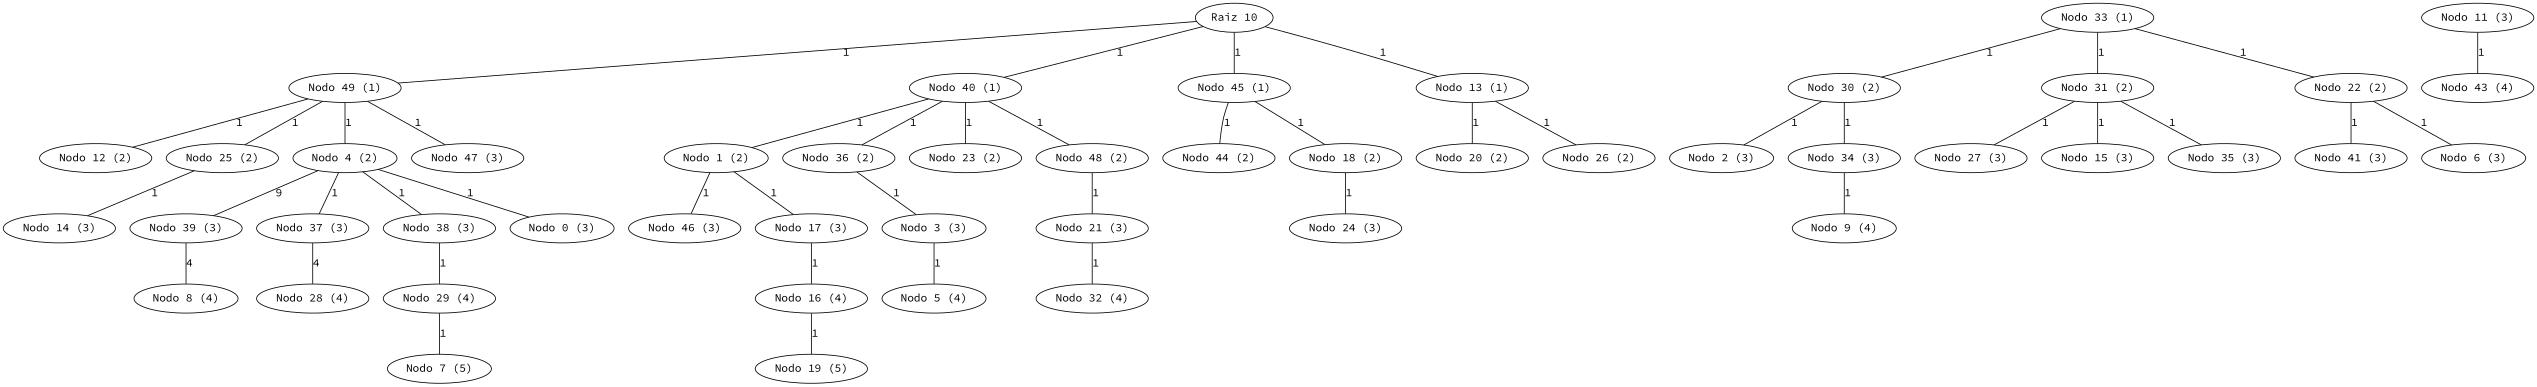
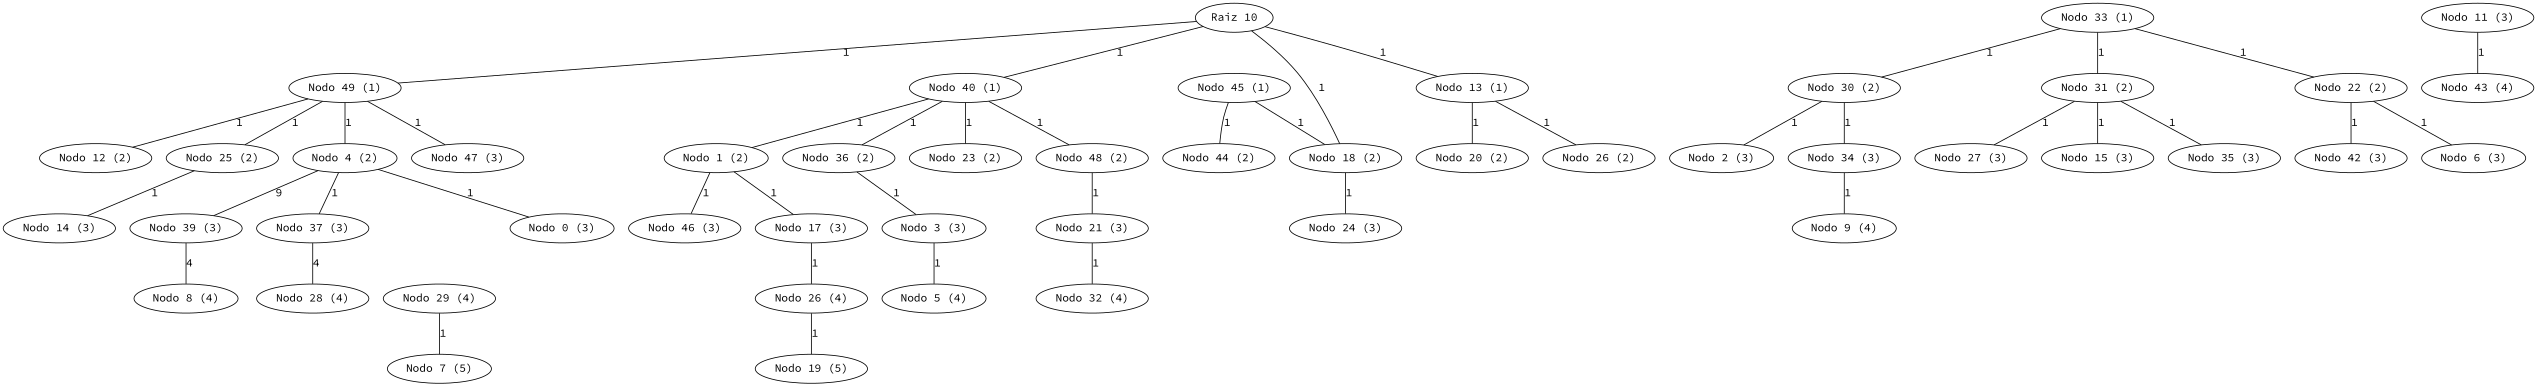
edge "Raiz 10" -- "Nodo 45 (1)": now "Raiz 10" -- "Nodo 18 (2)"
node "Nodo 41 (3)": label "Nodo 41 (3)" -> "Nodo 42 (3)"
node "Nodo 38 (3)": removed
node "Nodo 16 (4)": label "Nodo 16 (4)" -> "Nodo 26 (4)"
